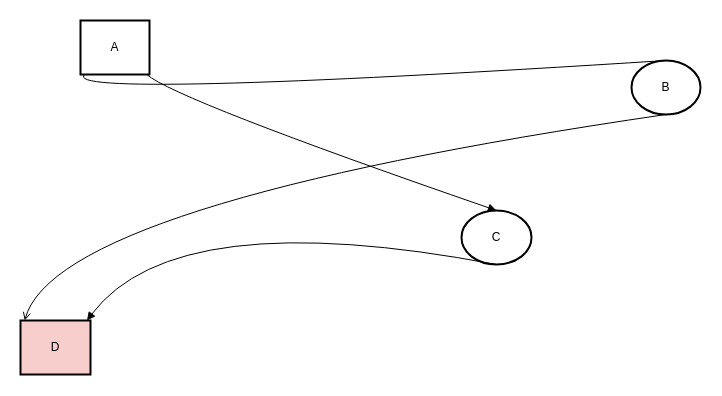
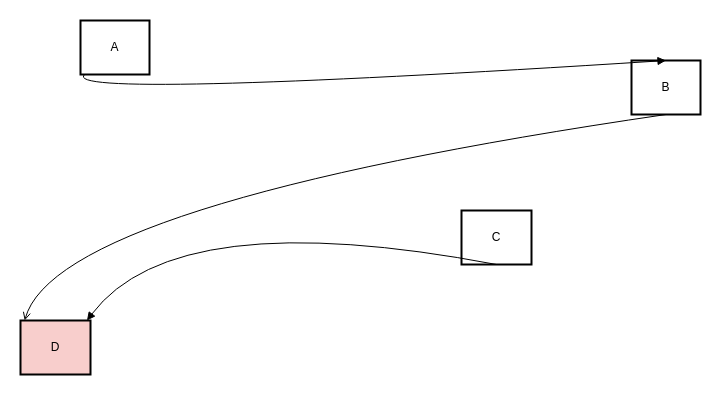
edge "A" -- "B": arrowhead none -> block
node "B": shape ellipse -> rectangle
edge "A" -> "C": removed
node "C": shape ellipse -> rectangle
